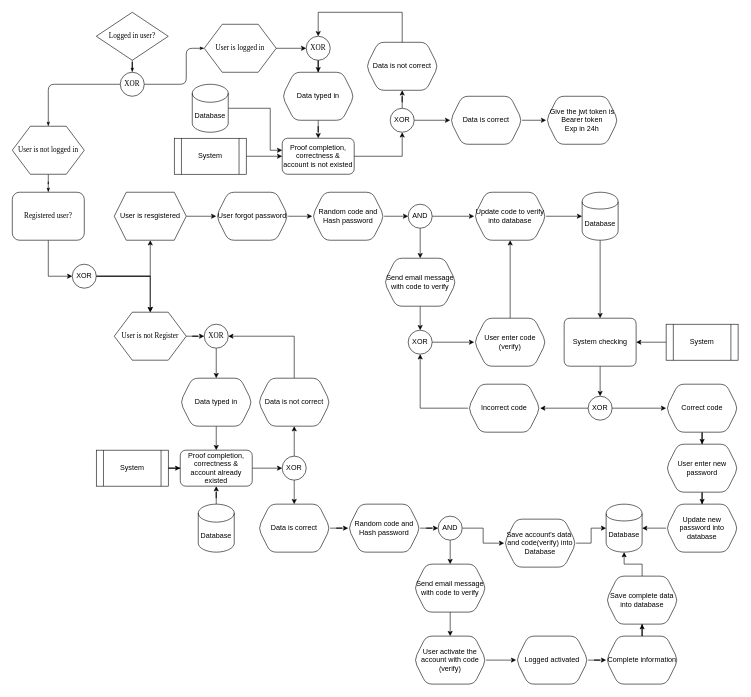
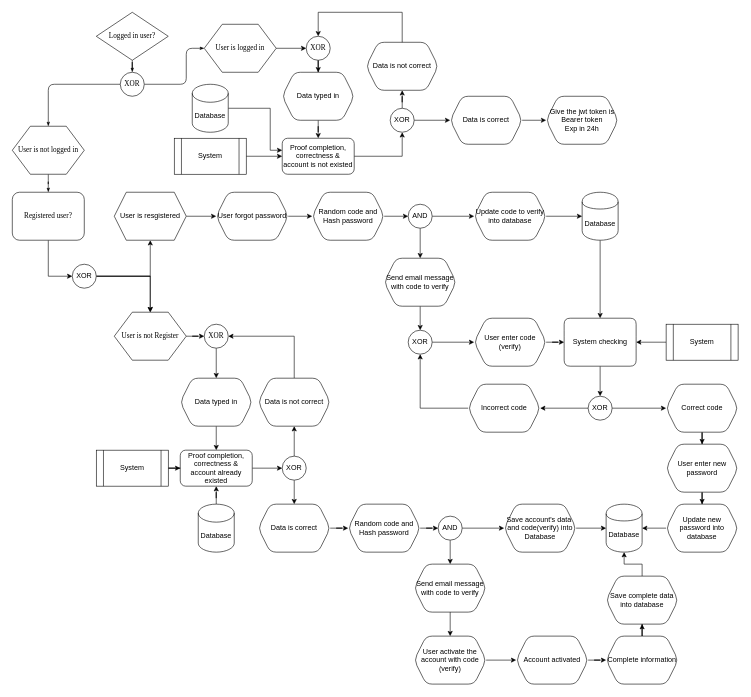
edge "User enter code (verify)" -> "Update code to verify into database": now "User enter code (verify)" -> "System checking"
node "Save account's data and code(verify) into Database": moved (540, 543) -> (540, 528)
node "Logged activated": label "Logged activated" -> "Account activated"
